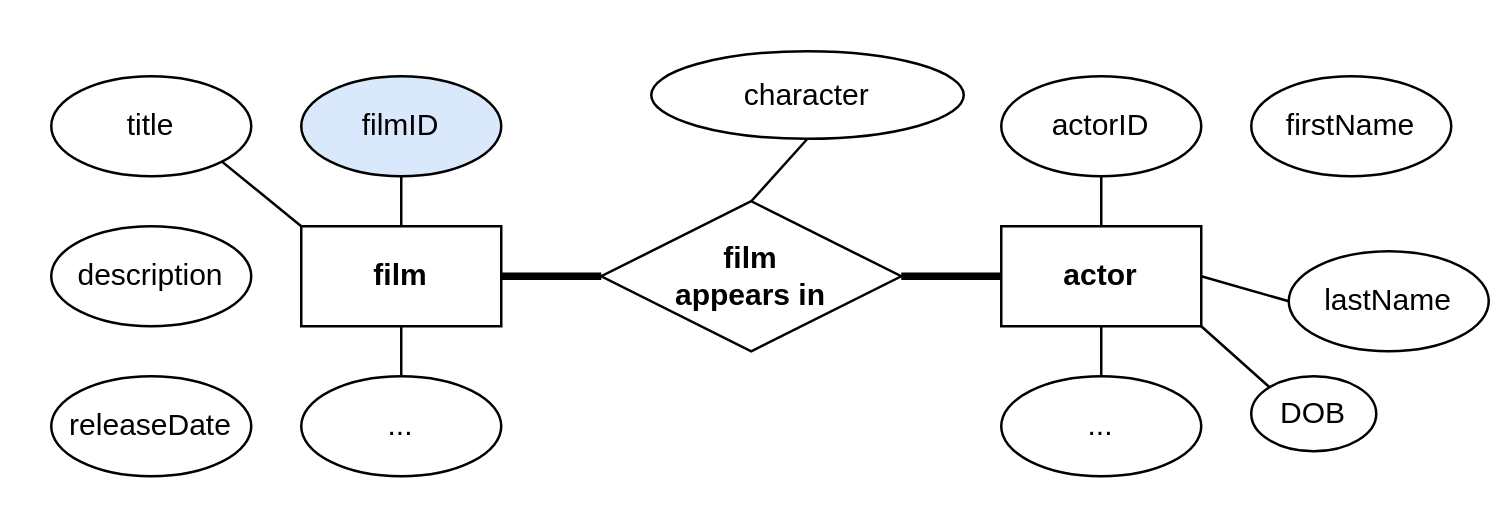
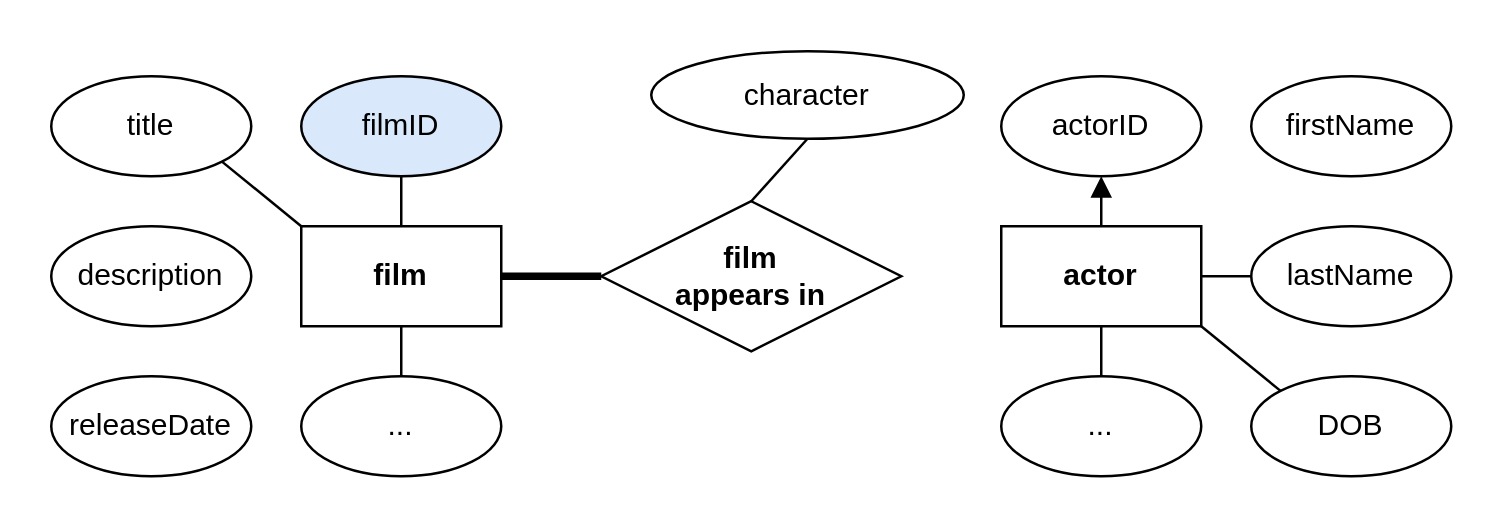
edge "actorID" -- "actor": arrowhead none -> block
edge "film appears in" -- "actor": removed
node "lastName": moved (1389, 301) -> (1351, 276)
node "DOB": size 125x75 -> 200x100
